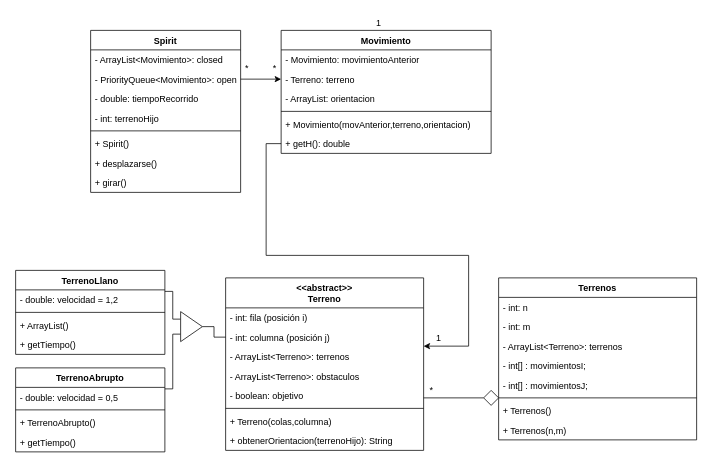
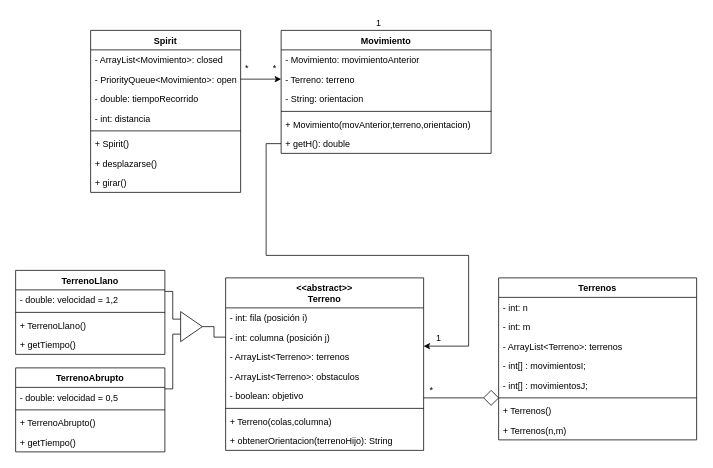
node "- ArrayList: orientacion": label "- ArrayList: orientacion" -> "- String: orientacion"
node "- int: terrenoHijo": label "- int: terrenoHijo" -> "- int: distancia"
node "+ ArrayList()": label "+ ArrayList()" -> "+ TerrenoLlano()"
